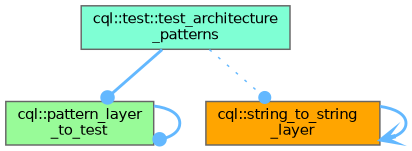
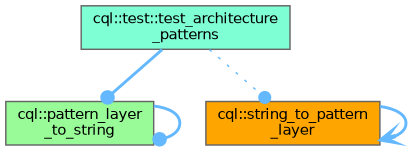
node "cql::pattern_layer _to_test": label "cql::pattern_layer _to_test" -> "cql::pattern_layer _to_string"
node "cql::string_to_string _layer": label "cql::string_to_string _layer" -> "cql::string_to_pattern _layer"
